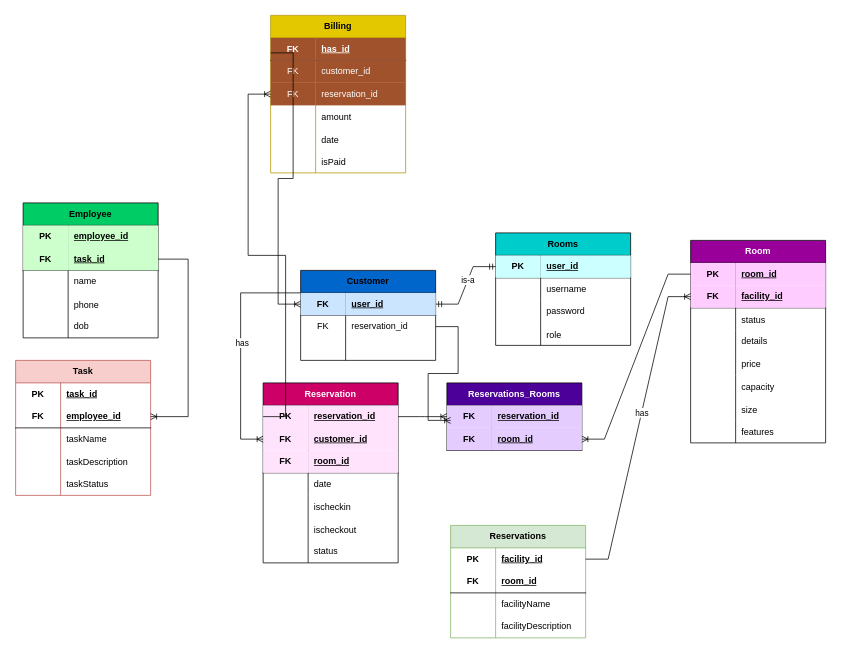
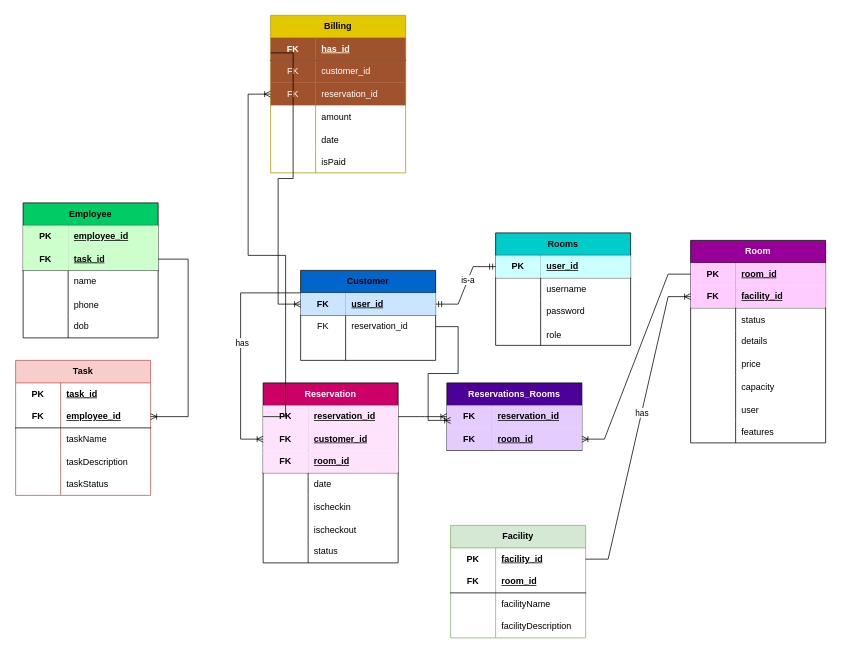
node "size": label "size" -> "user"
node "Reservations": label "Reservations" -> "Facility"
